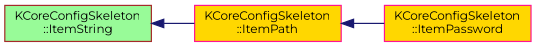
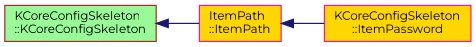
node "KCoreConfigSkeleton ::ItemString": label "KCoreConfigSkeleton ::ItemString" -> "KCoreConfigSkeleton ::KCoreConfigSkeleton"
node "KCoreConfigSkeleton ::ItemPath": label "KCoreConfigSkeleton ::ItemPath" -> "ItemPath ::ItemPath"
